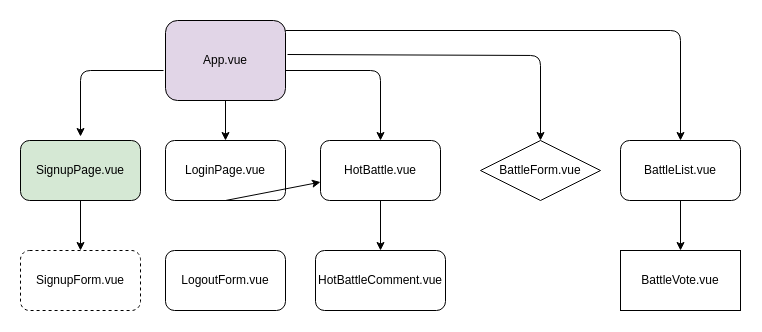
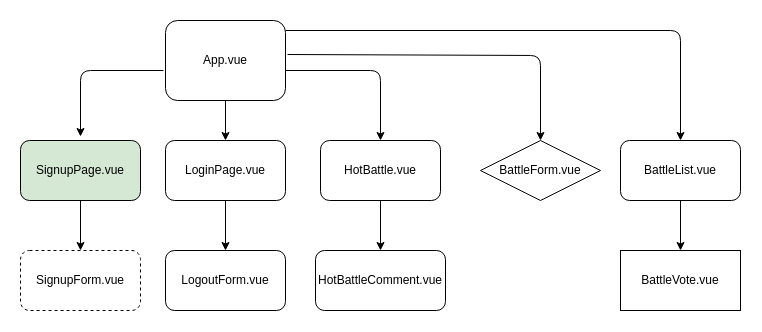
node "App.vue": fillcolor #e1d5e7 -> #ffffff
edge "LoginPage.vue" -> "HotBattle.vue": now "LoginPage.vue" -> "LogoutForm.vue"
